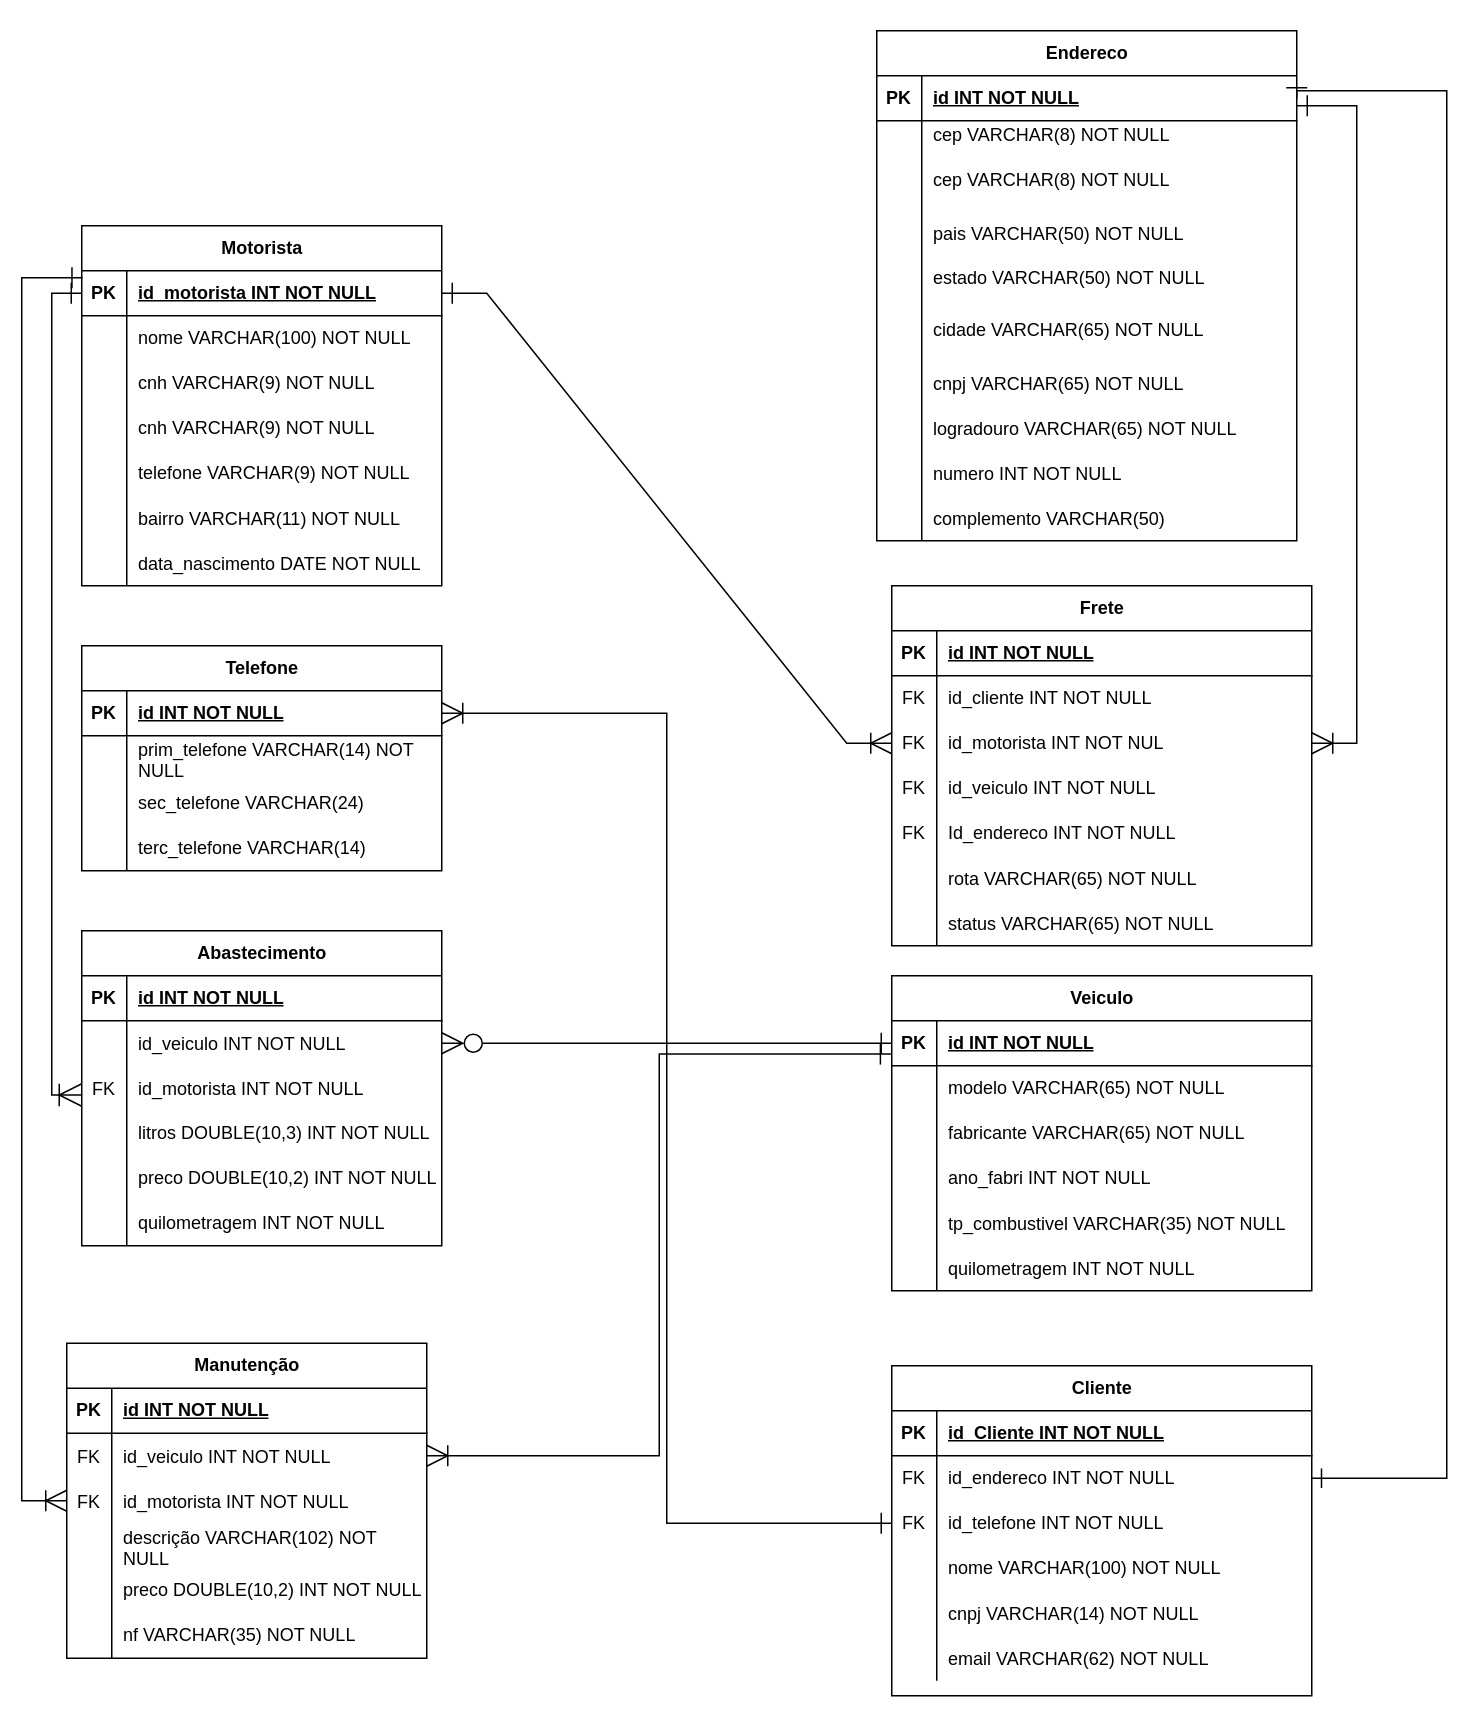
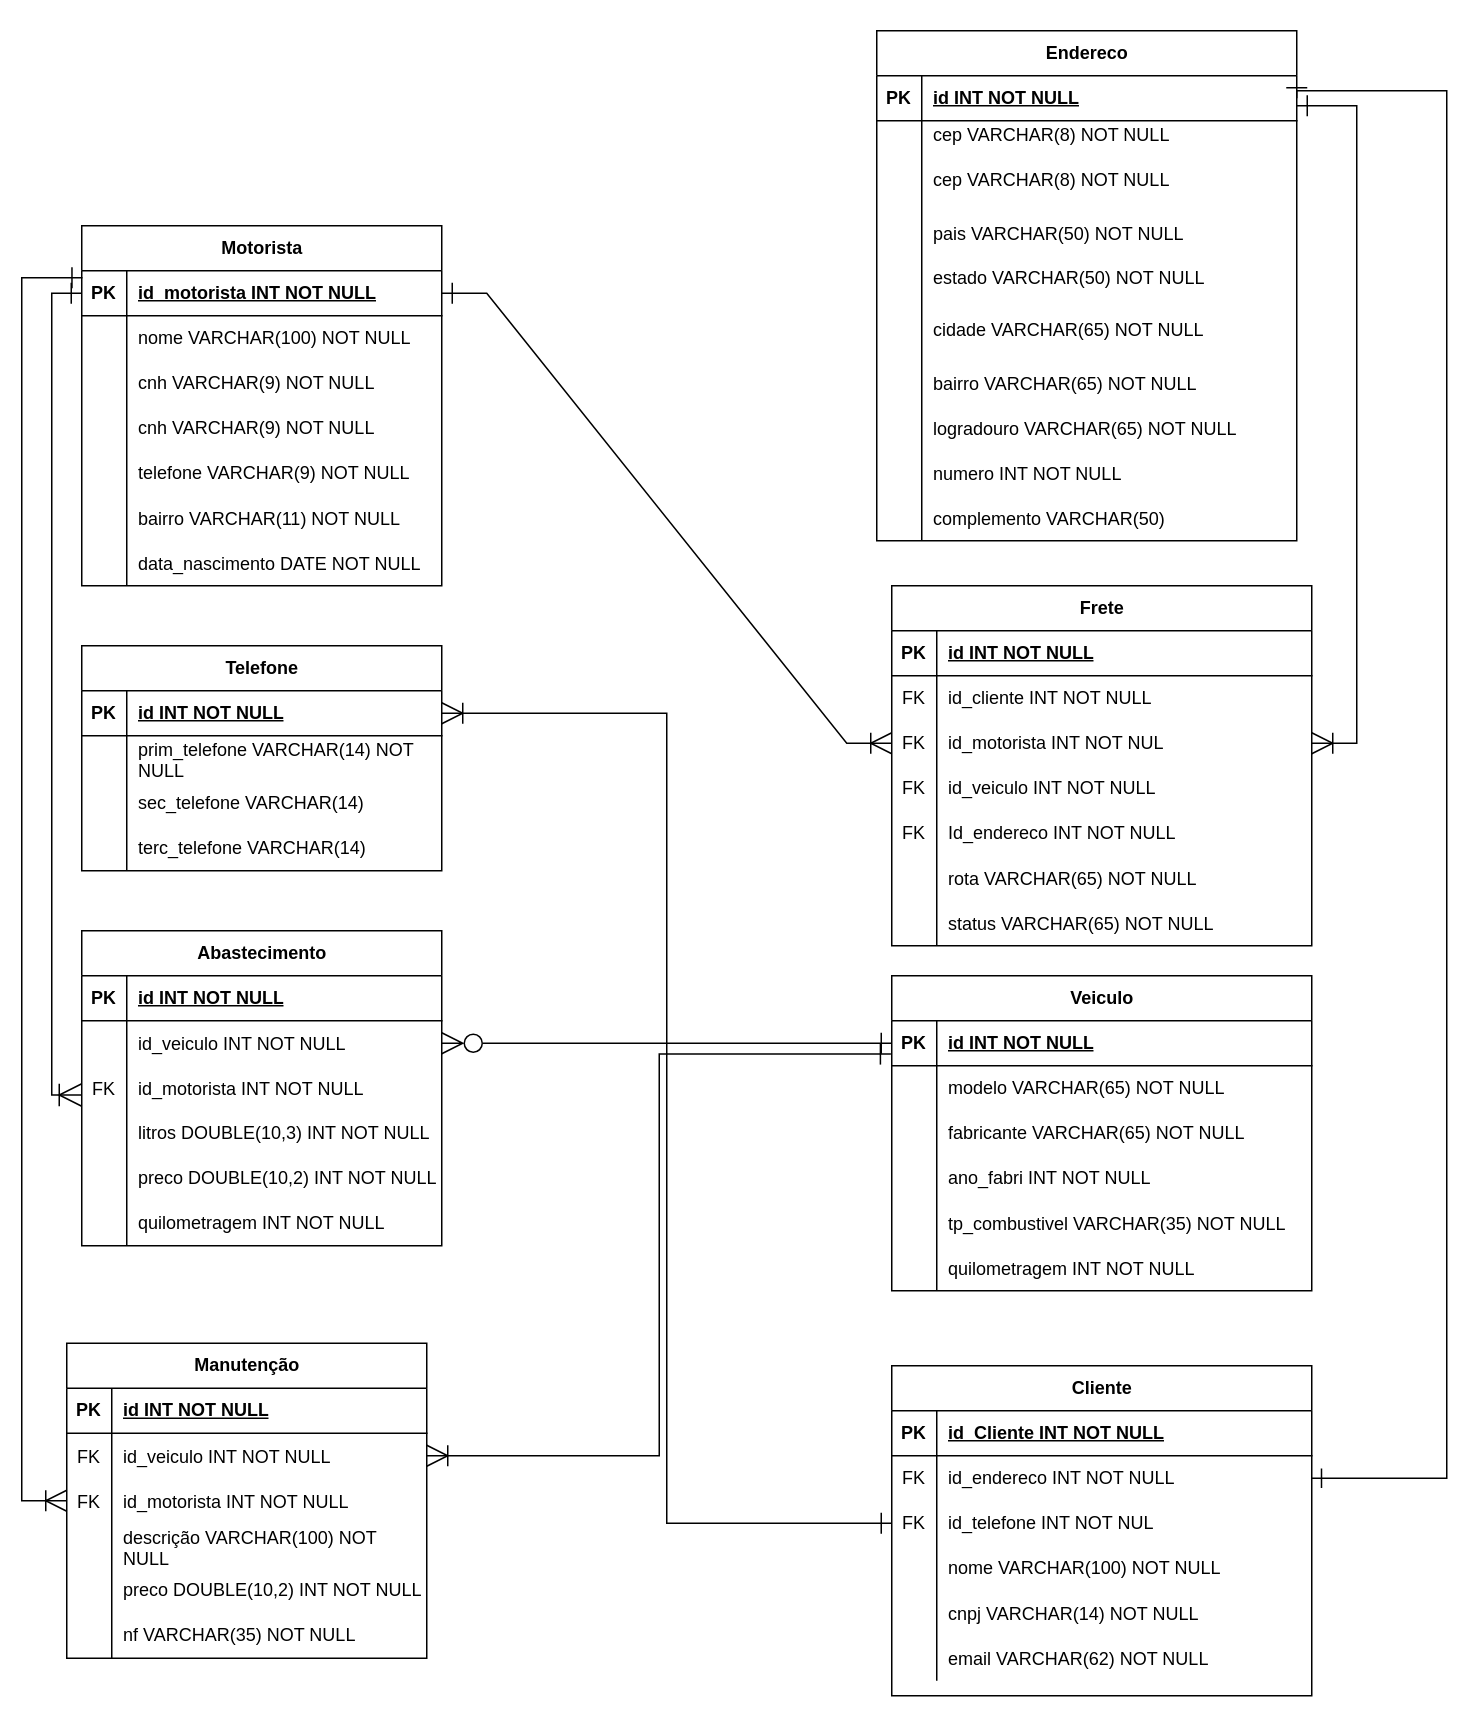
node "cnpj VARCHAR(65) NOT NULL": label "cnpj VARCHAR(65) NOT NULL" -> "bairro VARCHAR(65) NOT NULL"
node "sec_telefone VARCHAR(24)": label "sec_telefone VARCHAR(24)" -> "sec_telefone VARCHAR(14)"
node "id_telefone INT NOT NULL": label "id_telefone INT NOT NULL" -> "id_telefone INT NOT NUL"
node "descrição VARCHAR(102) NOT NULL": label "descrição VARCHAR(102) NOT NULL" -> "descrição VARCHAR(100) NOT NULL"
